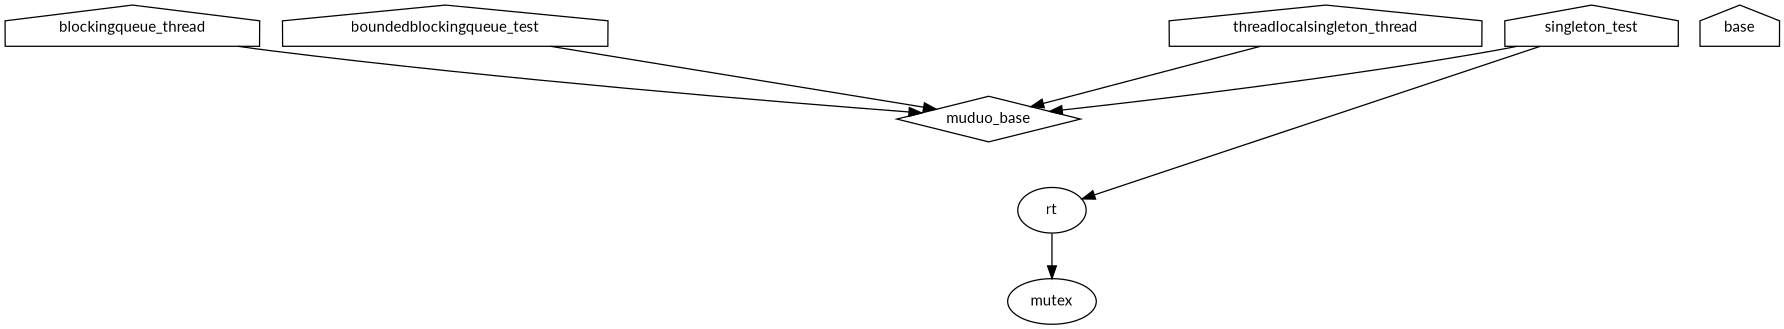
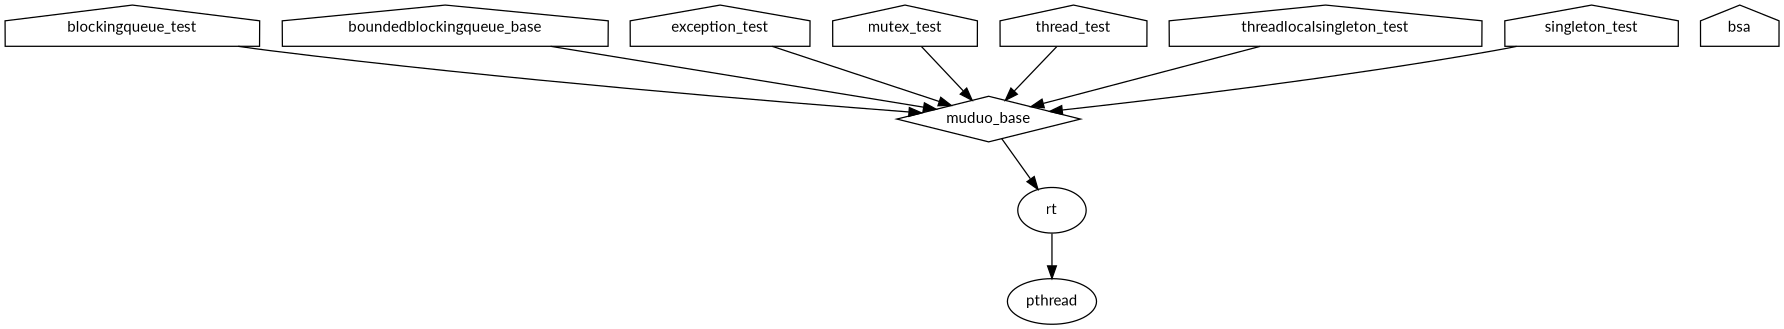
node "blockingqueue_thread": label "blockingqueue_thread" -> "blockingqueue_test"
node "boundedblockingqueue_test": label "boundedblockingqueue_test" -> "boundedblockingqueue_base"
node "exception_test": added
node "mutex_test": added
node "thread_test": added
node "threadlocalsingleton_thread": label "threadlocalsingleton_thread" -> "threadlocalsingleton_test"
node "base": label "base" -> "bsa"
edge "singleton_test" -> "rt": now "muduo_base" -> "rt"
node "mutex": label "mutex" -> "pthread"
